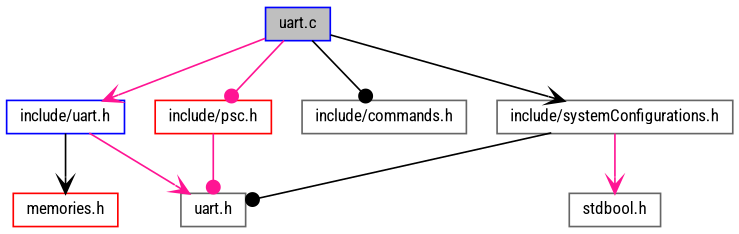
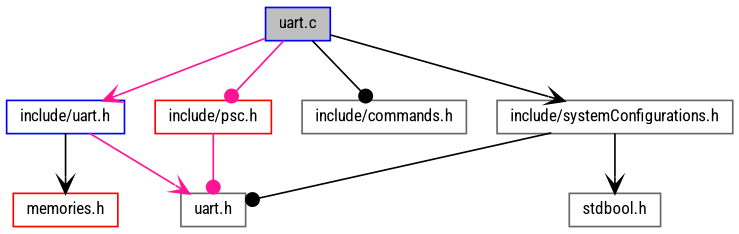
edge "include/systemConfigurations.h" -> "stdbool.h": color deeppink -> black
